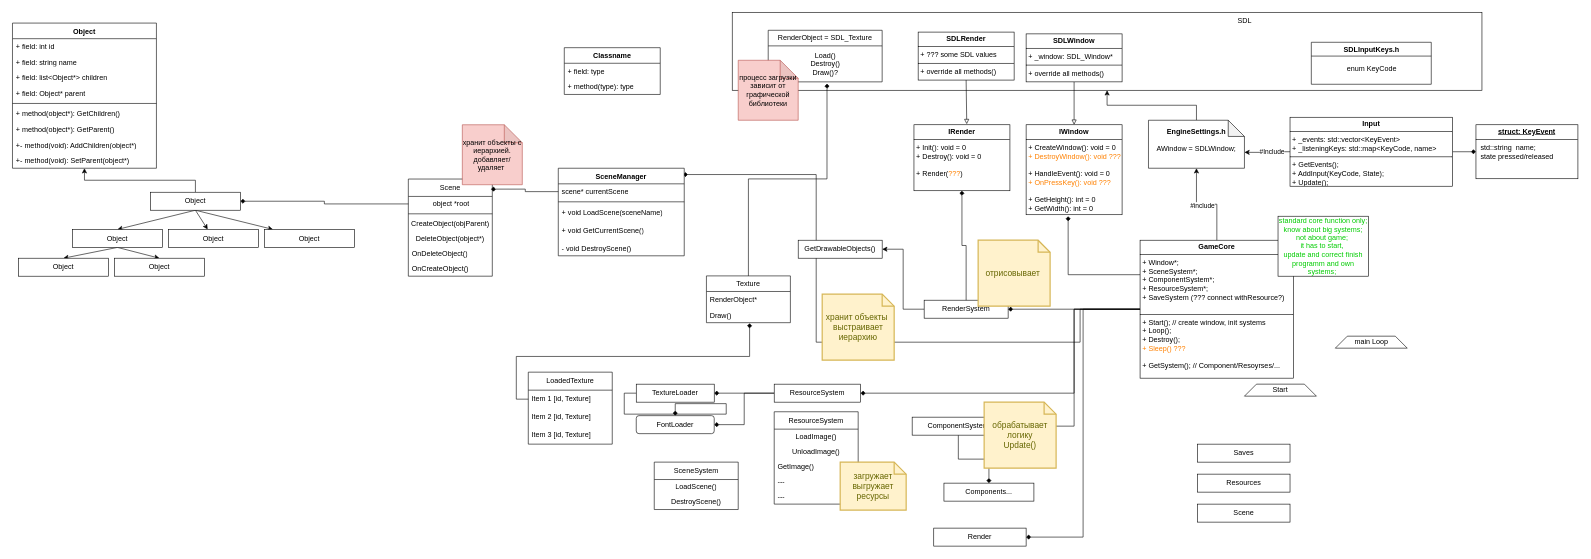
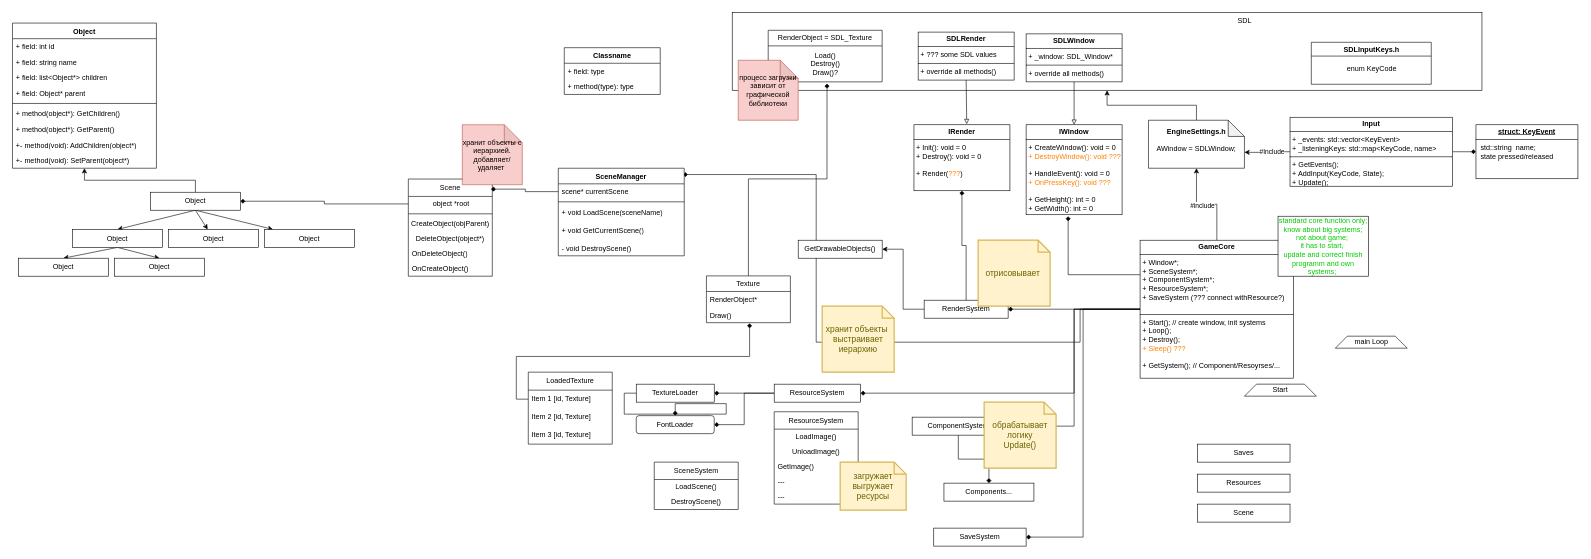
node "хранит объекты выстраивает иерархию": moved (858, 327) -> (858, 339)
node "Render": label "Render" -> "SaveSystem"
